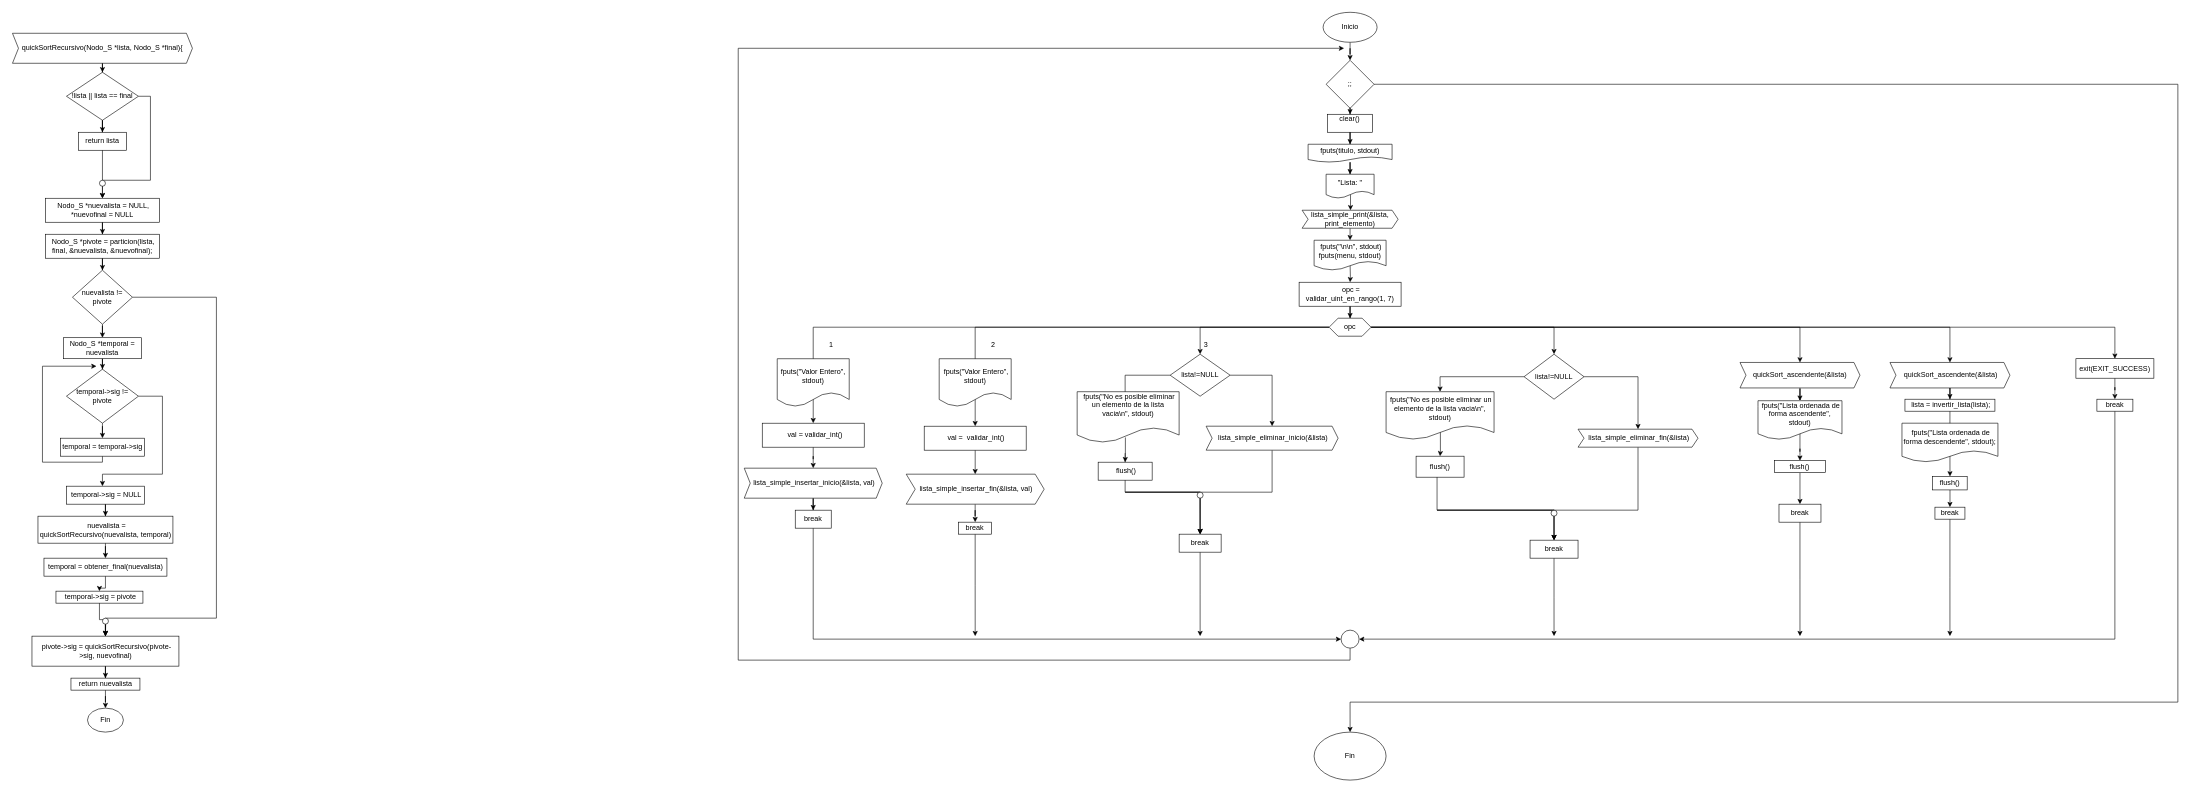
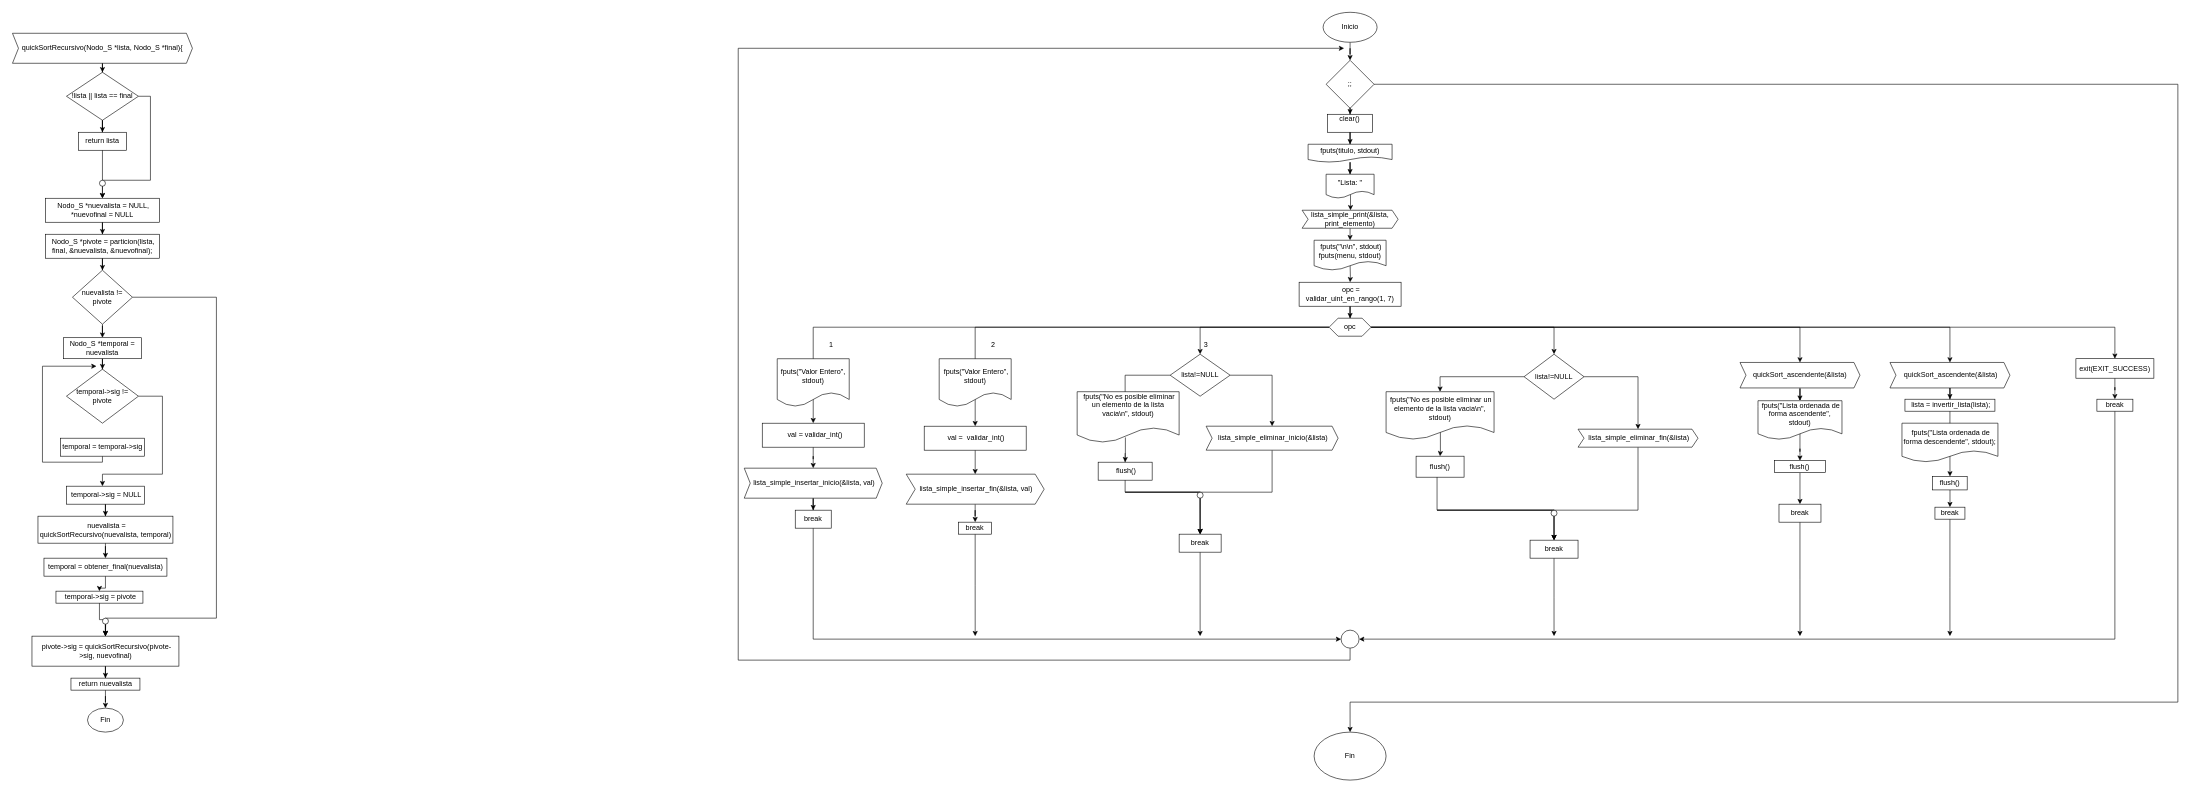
edge "temporal->sig != pivote" -> "temporal = temporal->sig": removed
